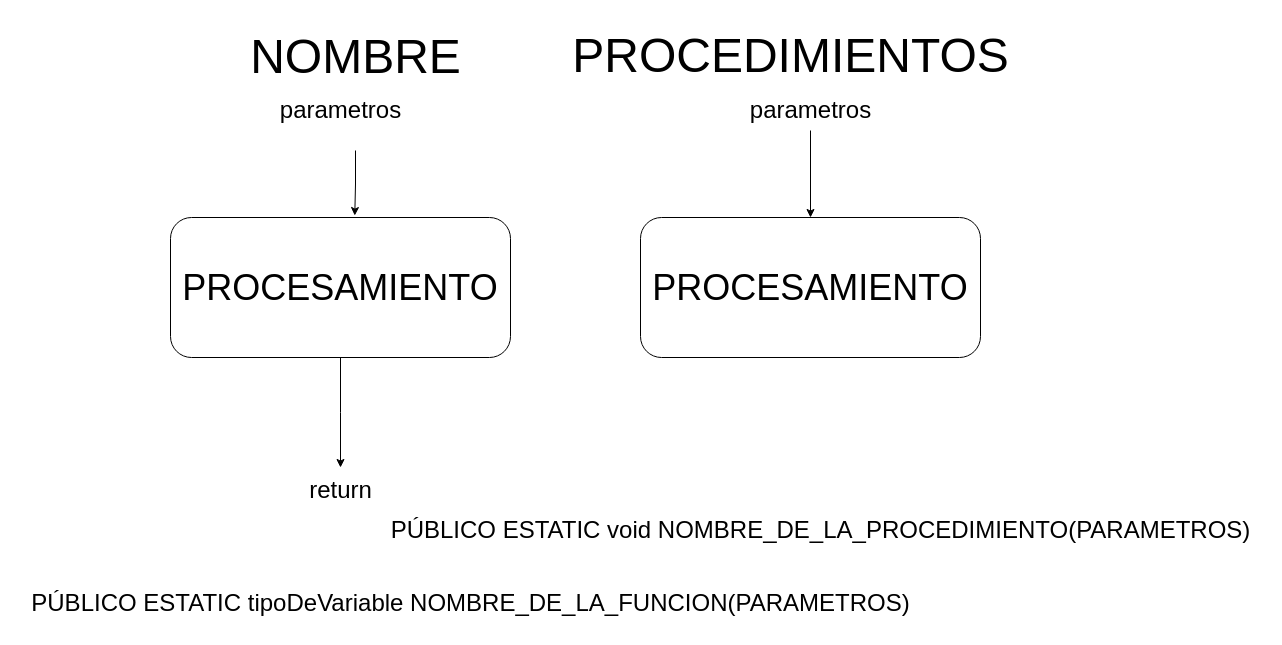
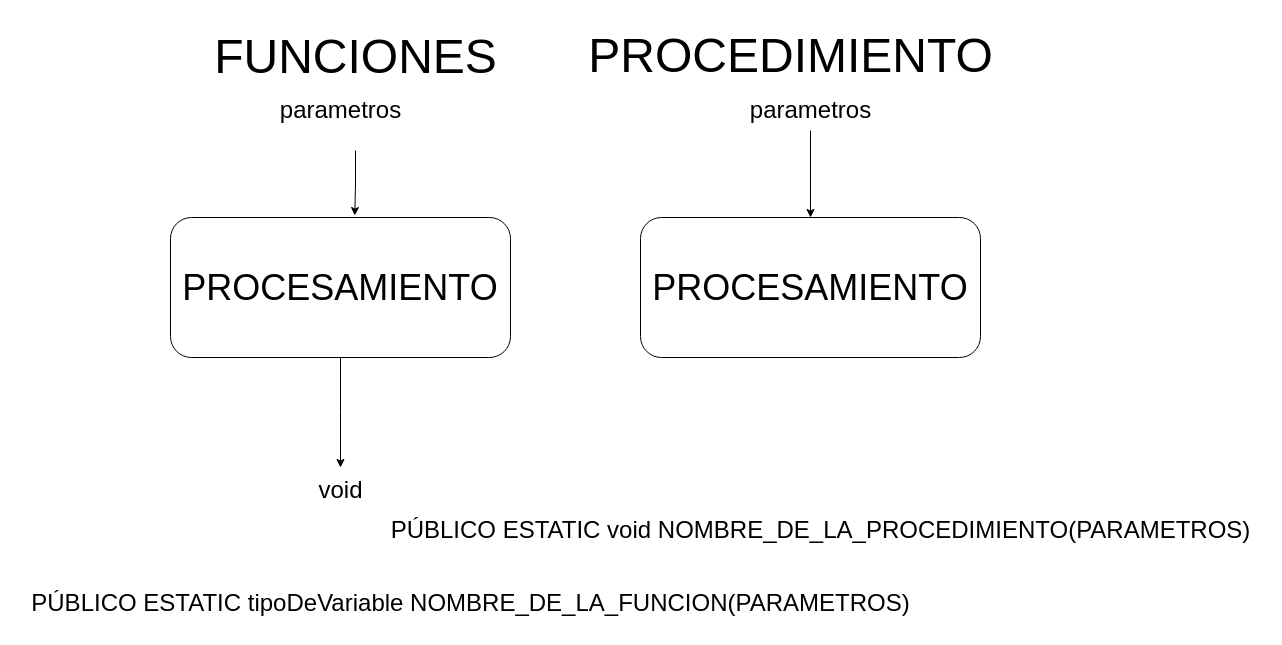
node "PROCEDIMIENTOS": label "PROCEDIMIENTOS" -> "PROCEDIMIENTO"
node "NOMBRE": label "NOMBRE" -> "FUNCIONES"
node "return": label "return" -> "void"
